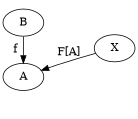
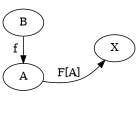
edge "X" -> "A": reversed
